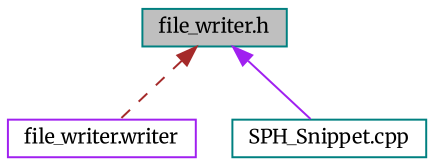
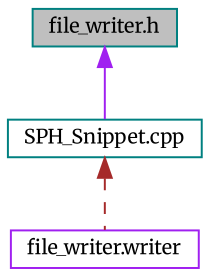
edge "file_writer.writer" -> "file_writer.h": now "file_writer.writer" -> "SPH_Snippet.cpp"
